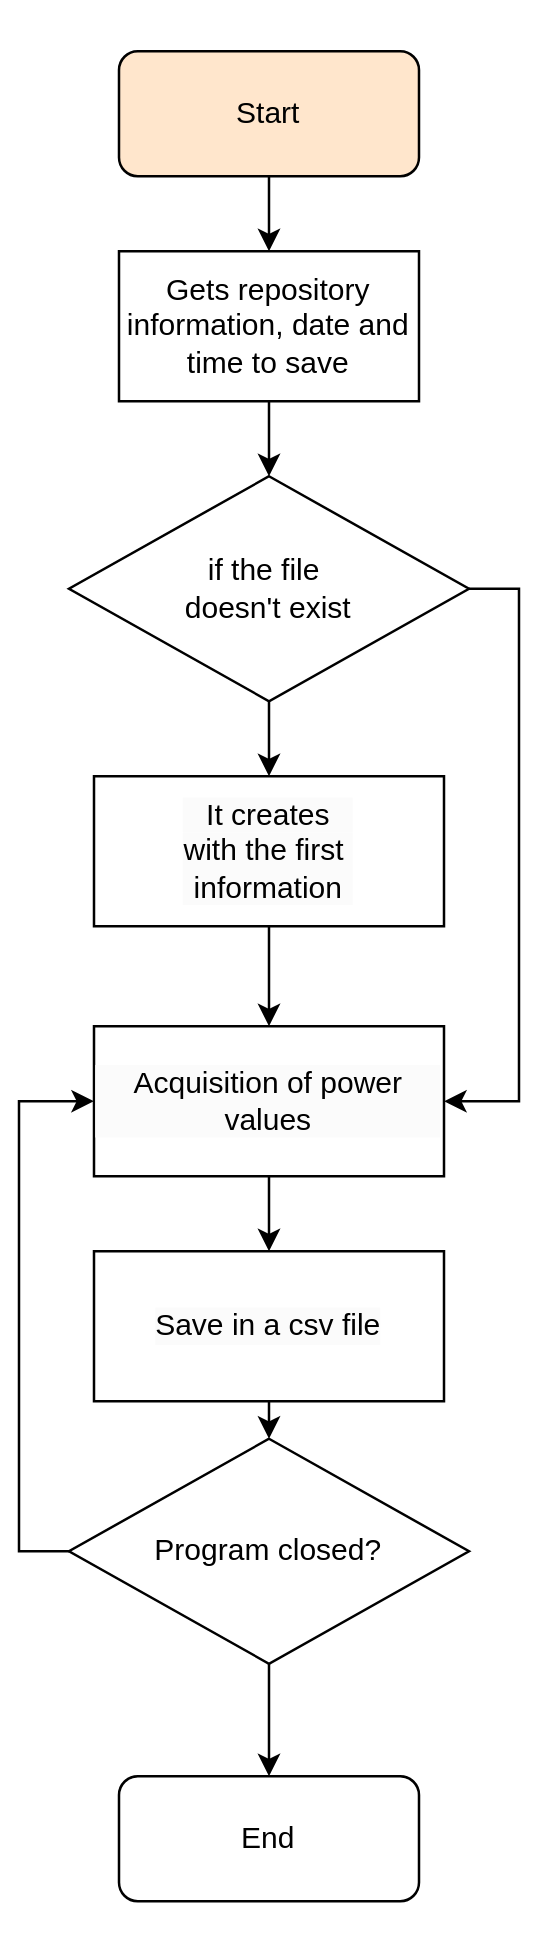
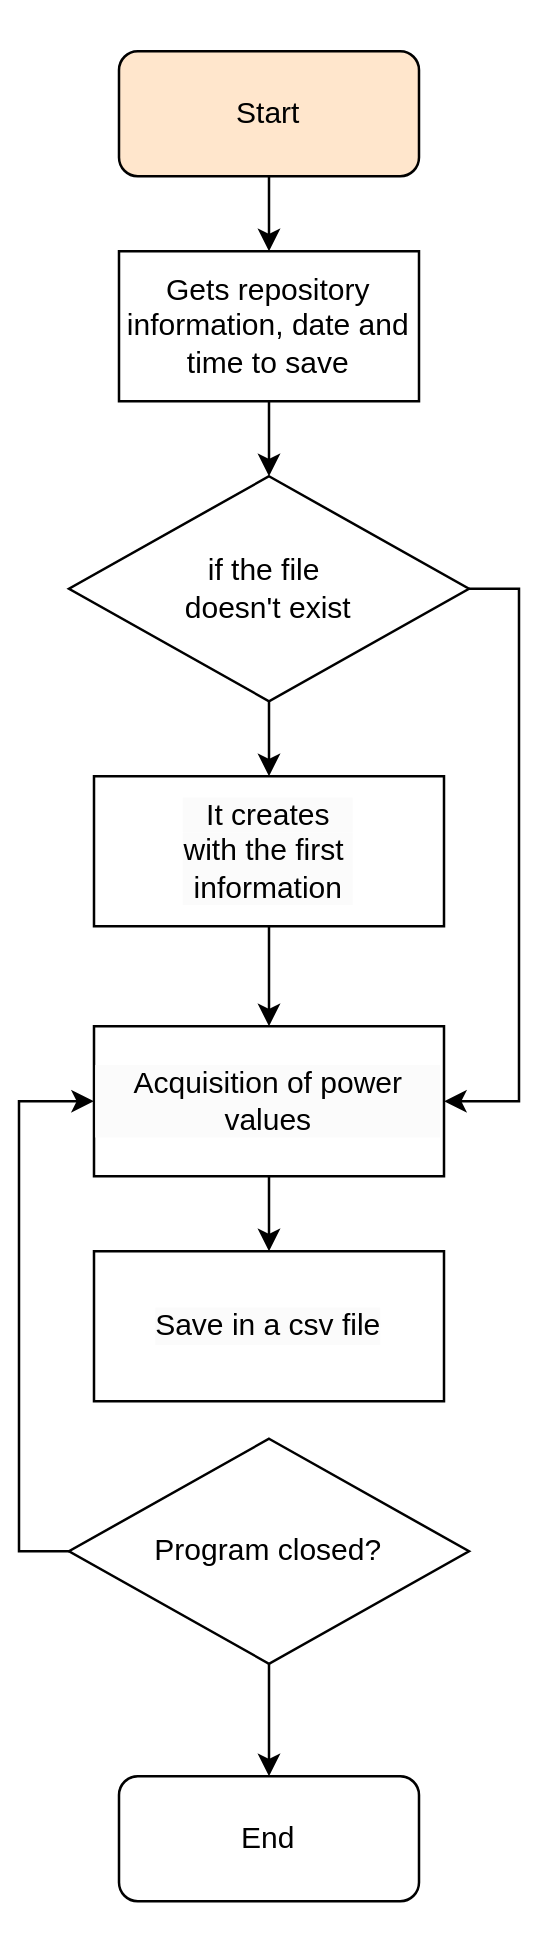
edge "Save in a csv file" -> "Program closed?": removed
